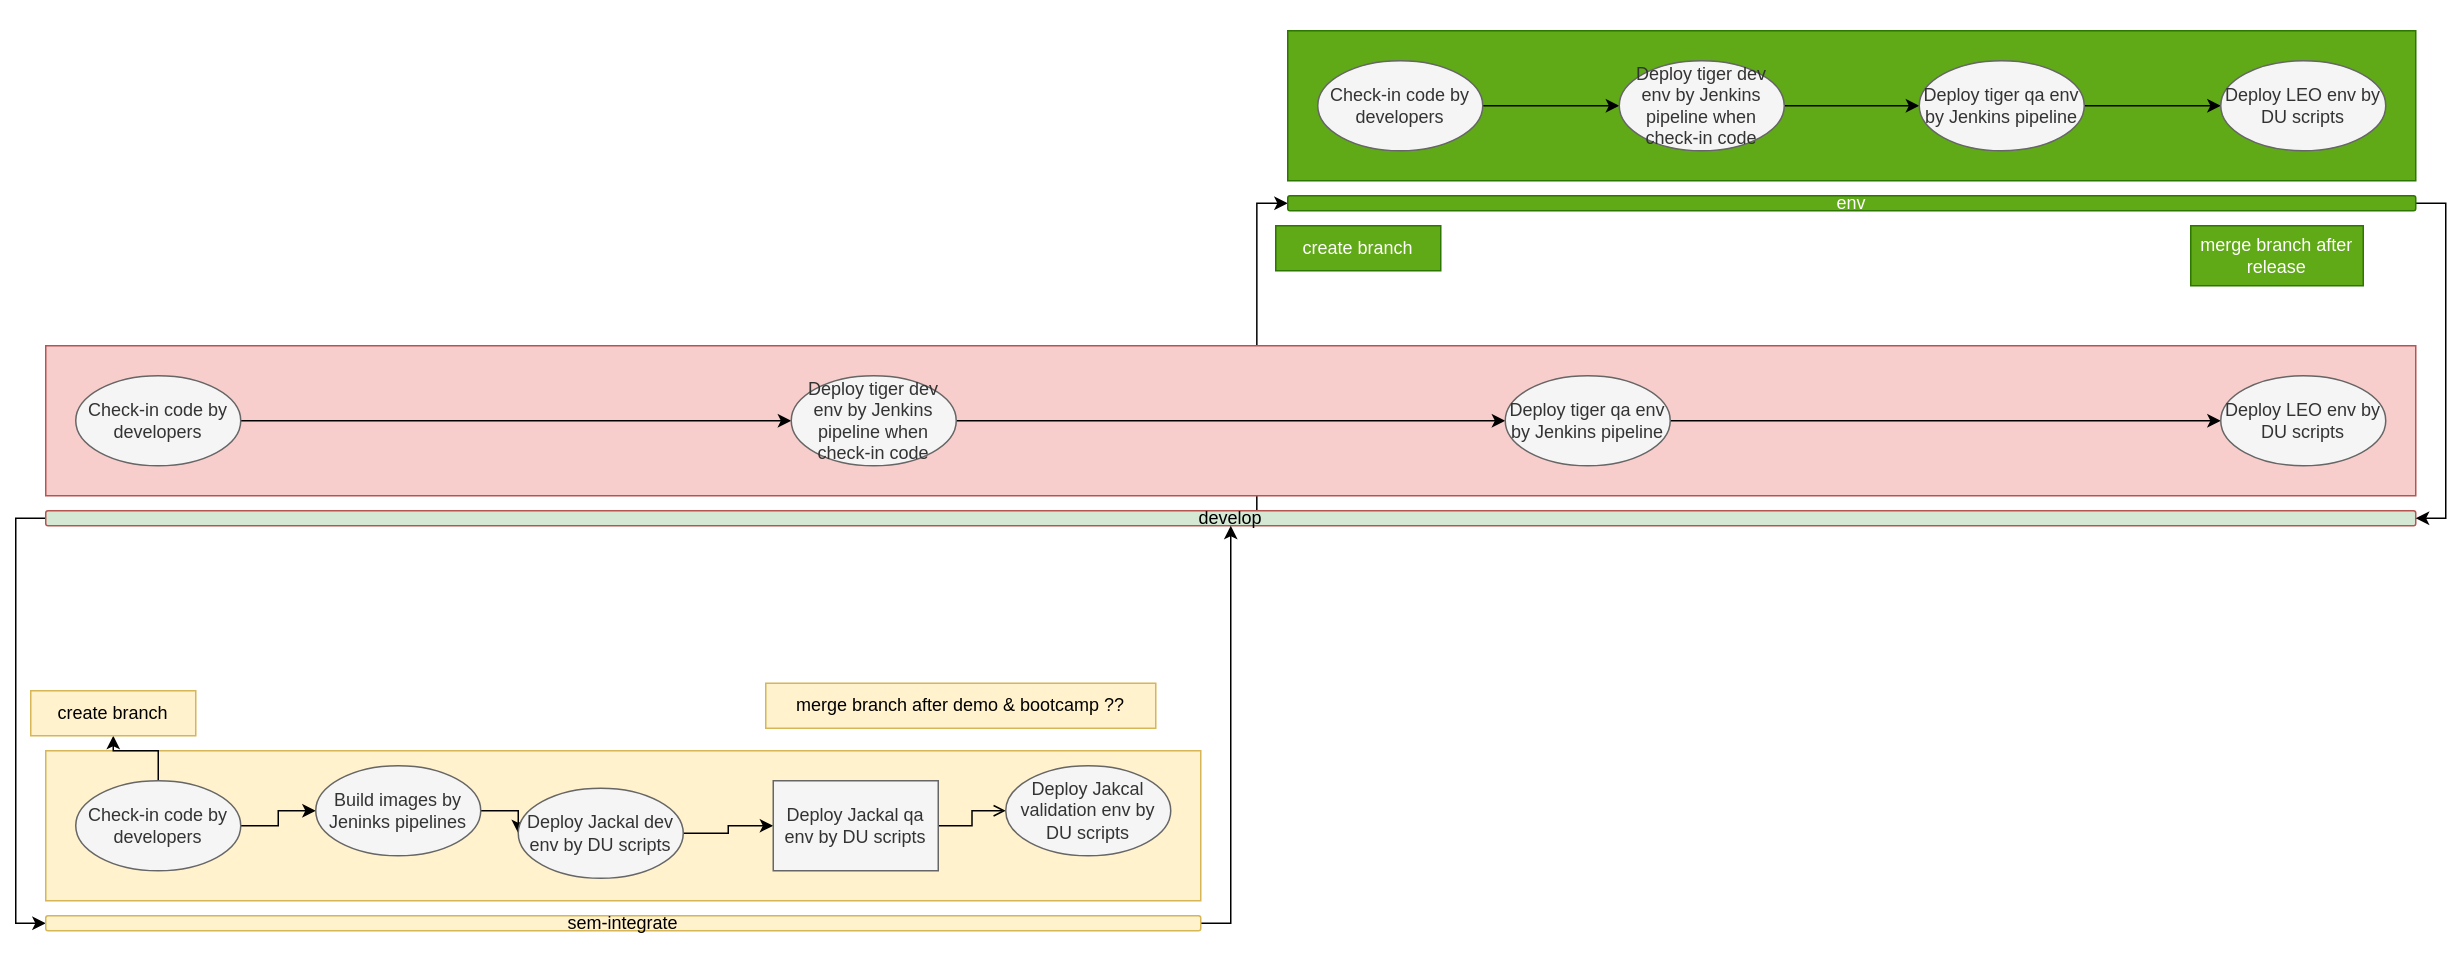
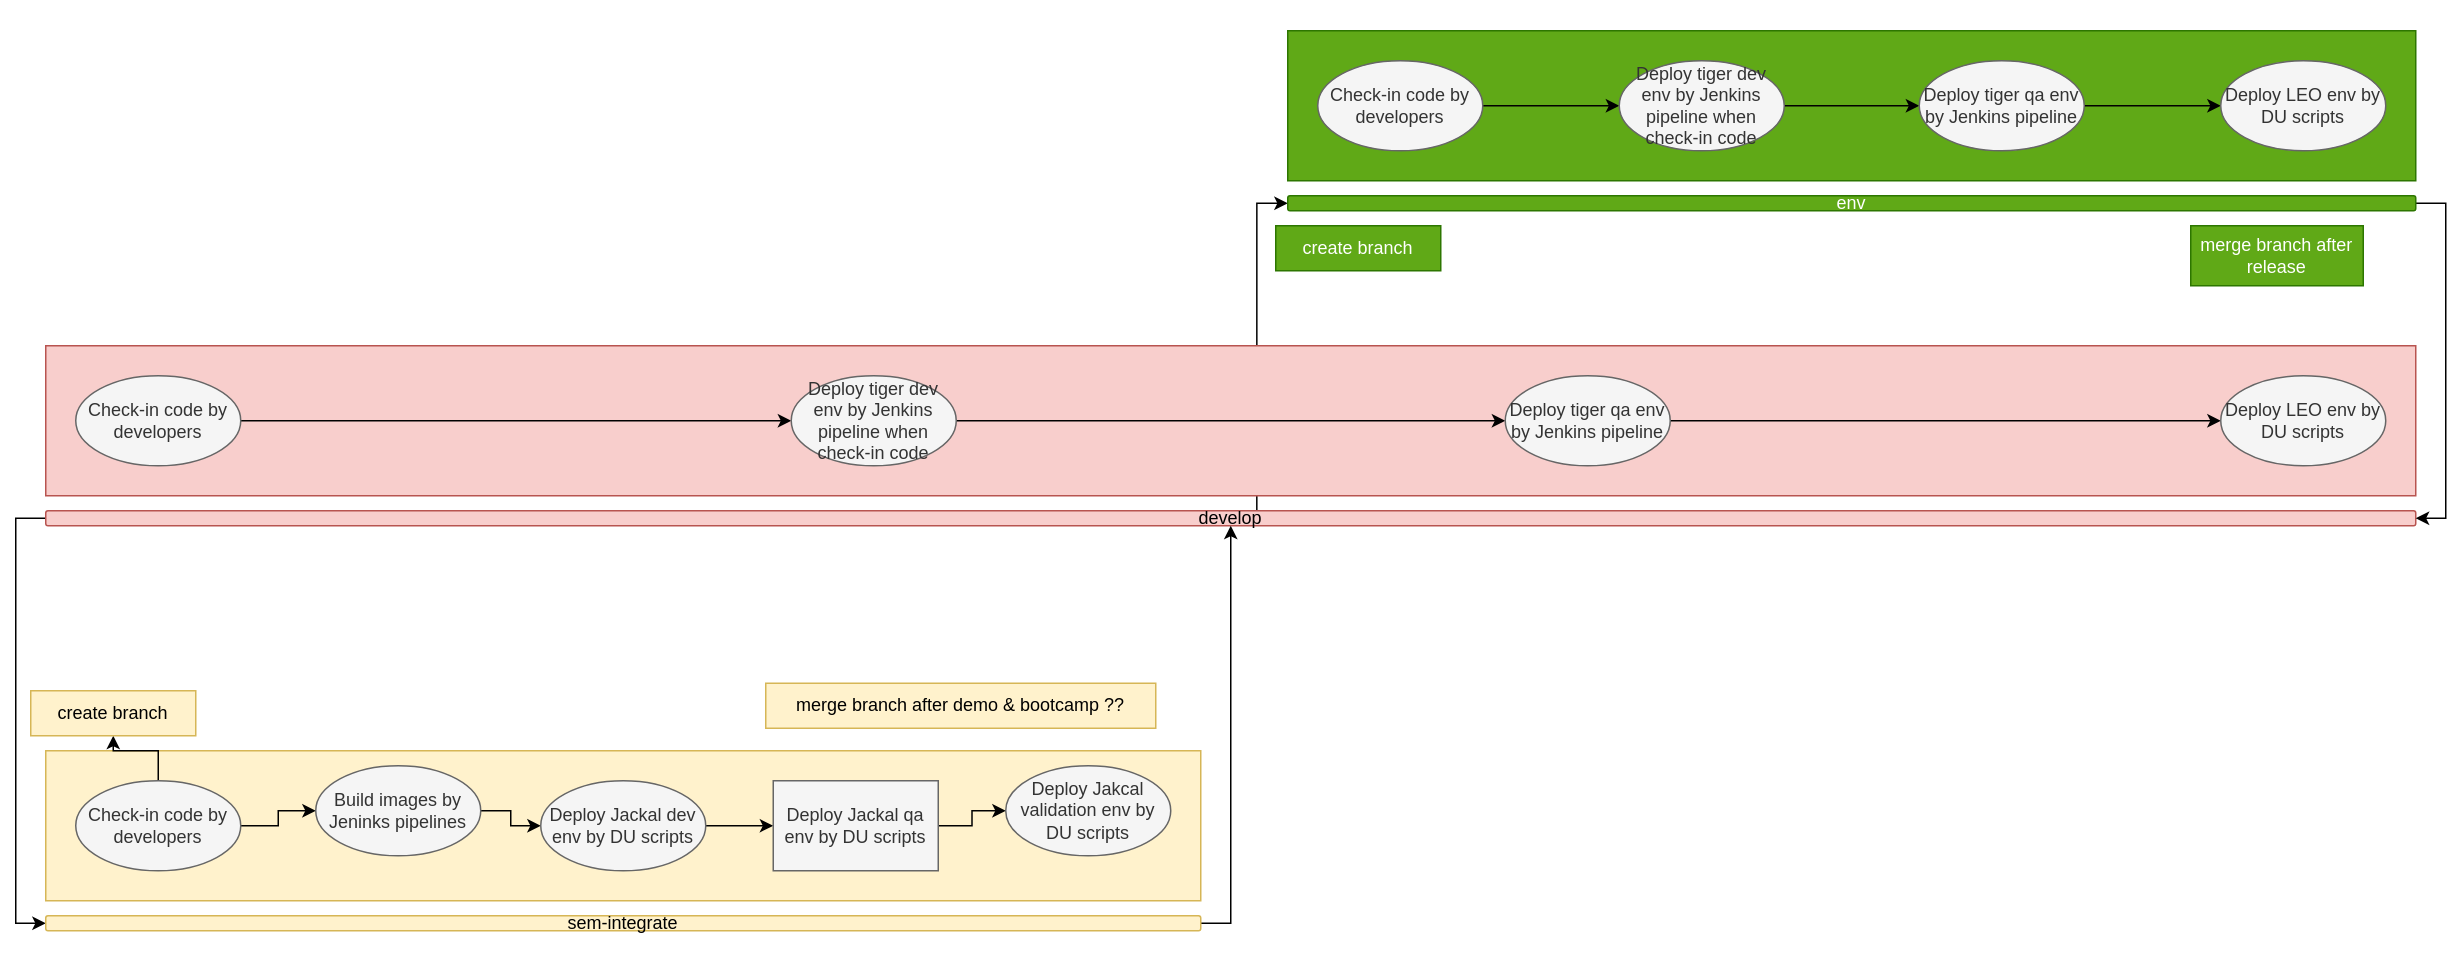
node "develop": fillcolor #d5e8d4 -> #f8cecc
edge "Deploy Jackal qa env by DU scripts" -> "Deploy Jakcal validation env by DU scripts": arrowhead open -> classic
node "Deploy Jackal dev env by DU scripts": moved (601, 833) -> (623, 826)
